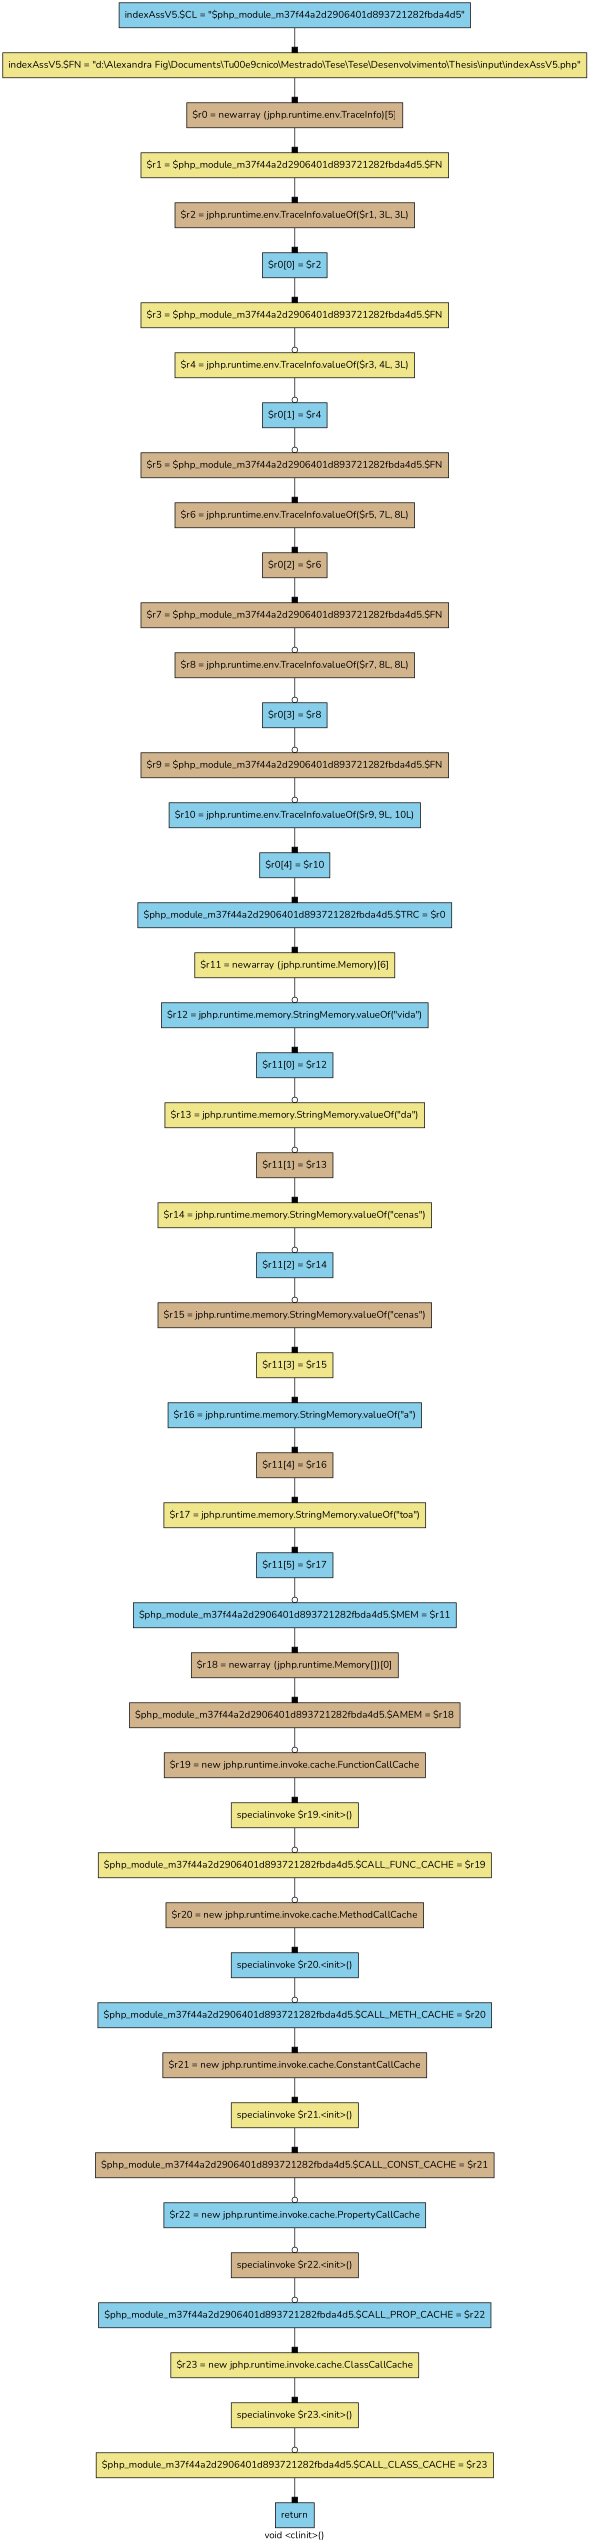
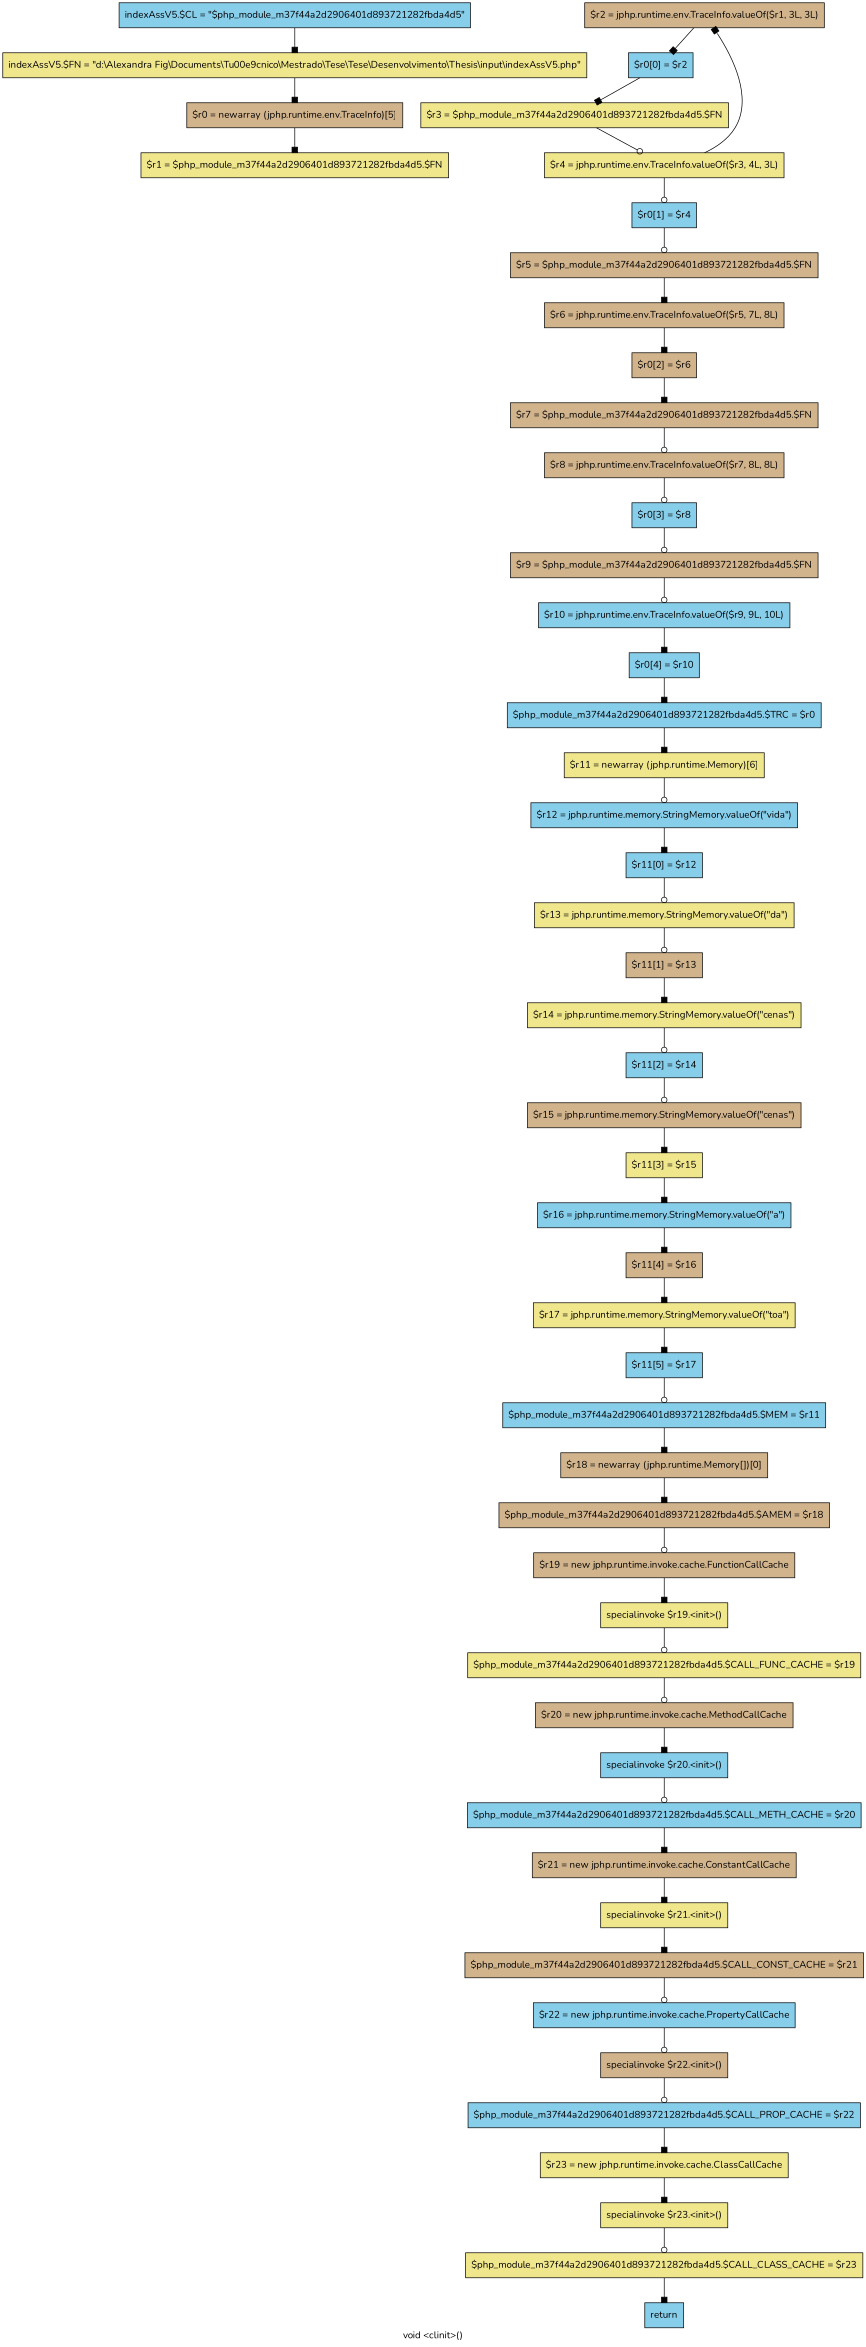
edge "$r1 = $php_module_m37f44a2d2906401d893721282fbda4d5.$FN" -> "$r2 = jphp.runtime.env.TraceInfo.valueOf($r1, 3L, 3L)": now "$r4 = jphp.runtime.env.TraceInfo.valueOf($r3, 4L, 3L)" -> "$r2 = jphp.runtime.env.TraceInfo.valueOf($r1, 3L, 3L)"
